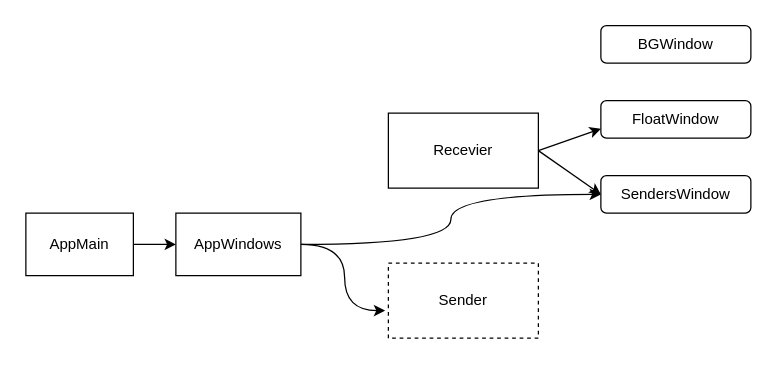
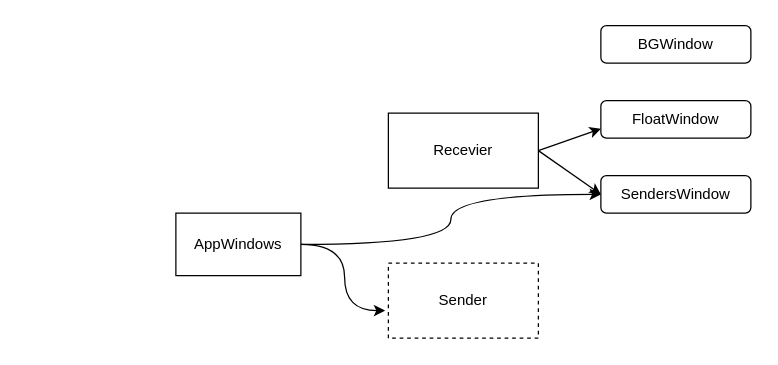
node "AppMain": removed
edge "AppMain" -> "AppWindows": removed
